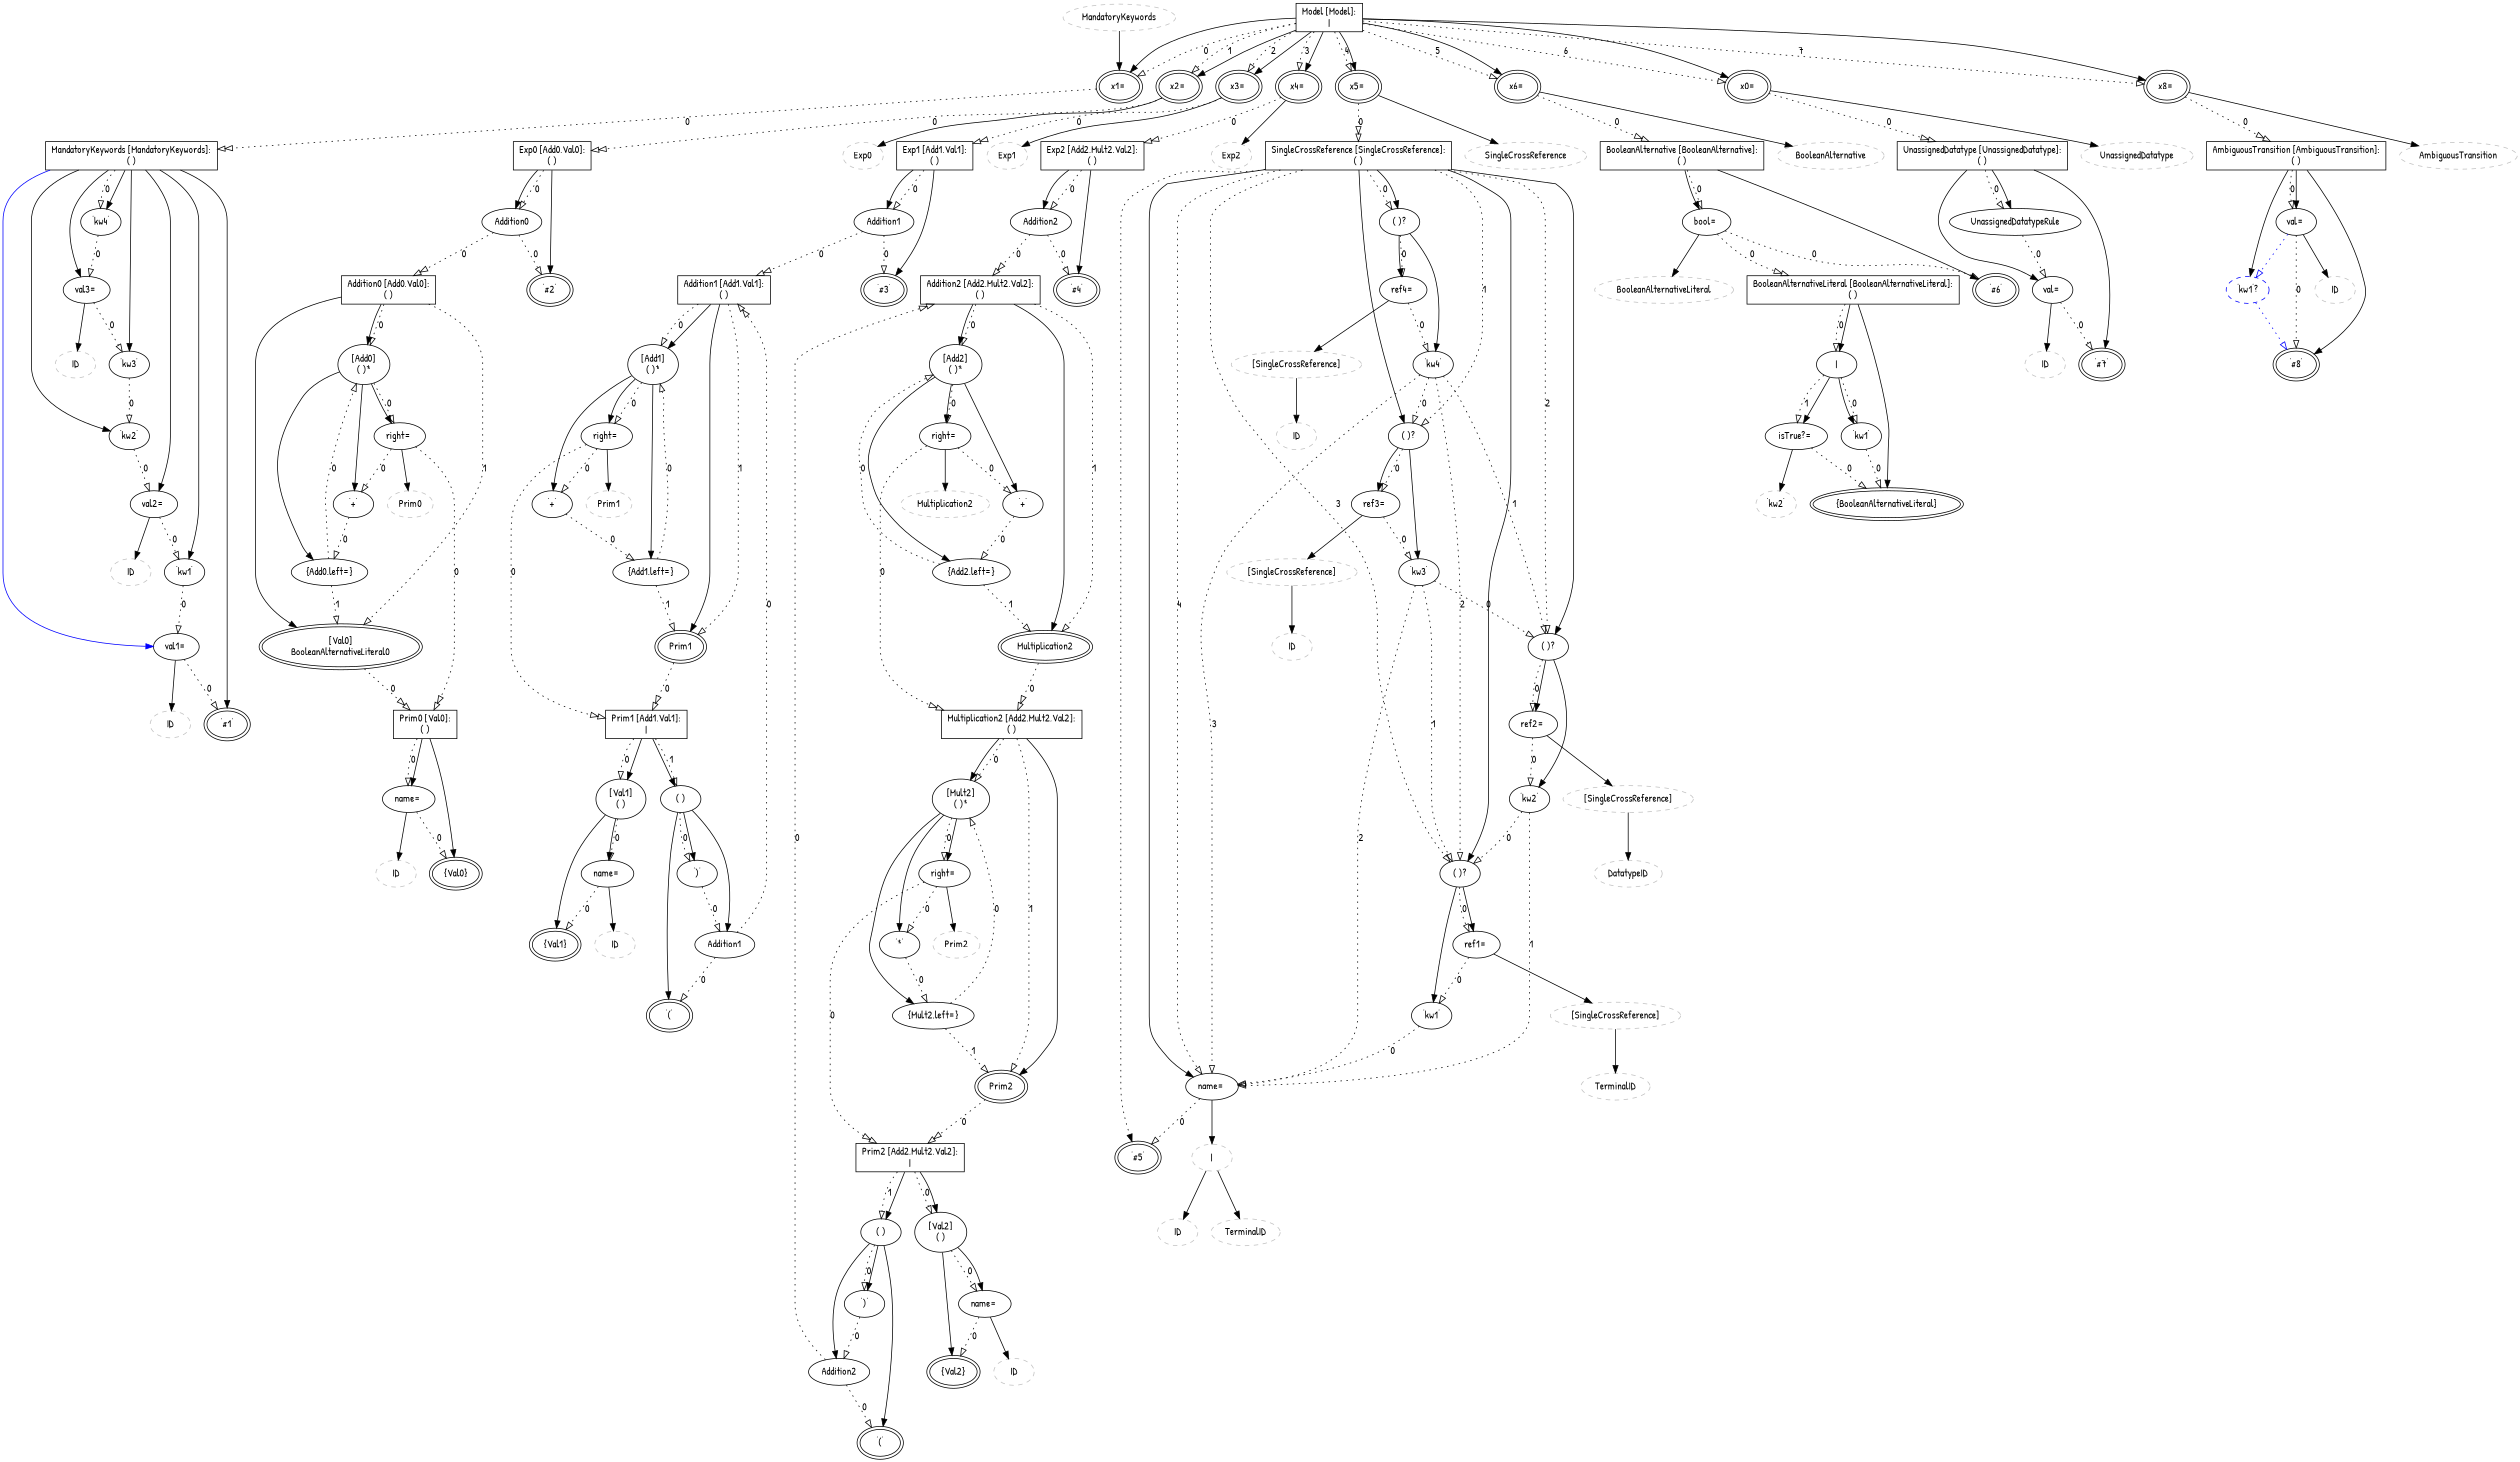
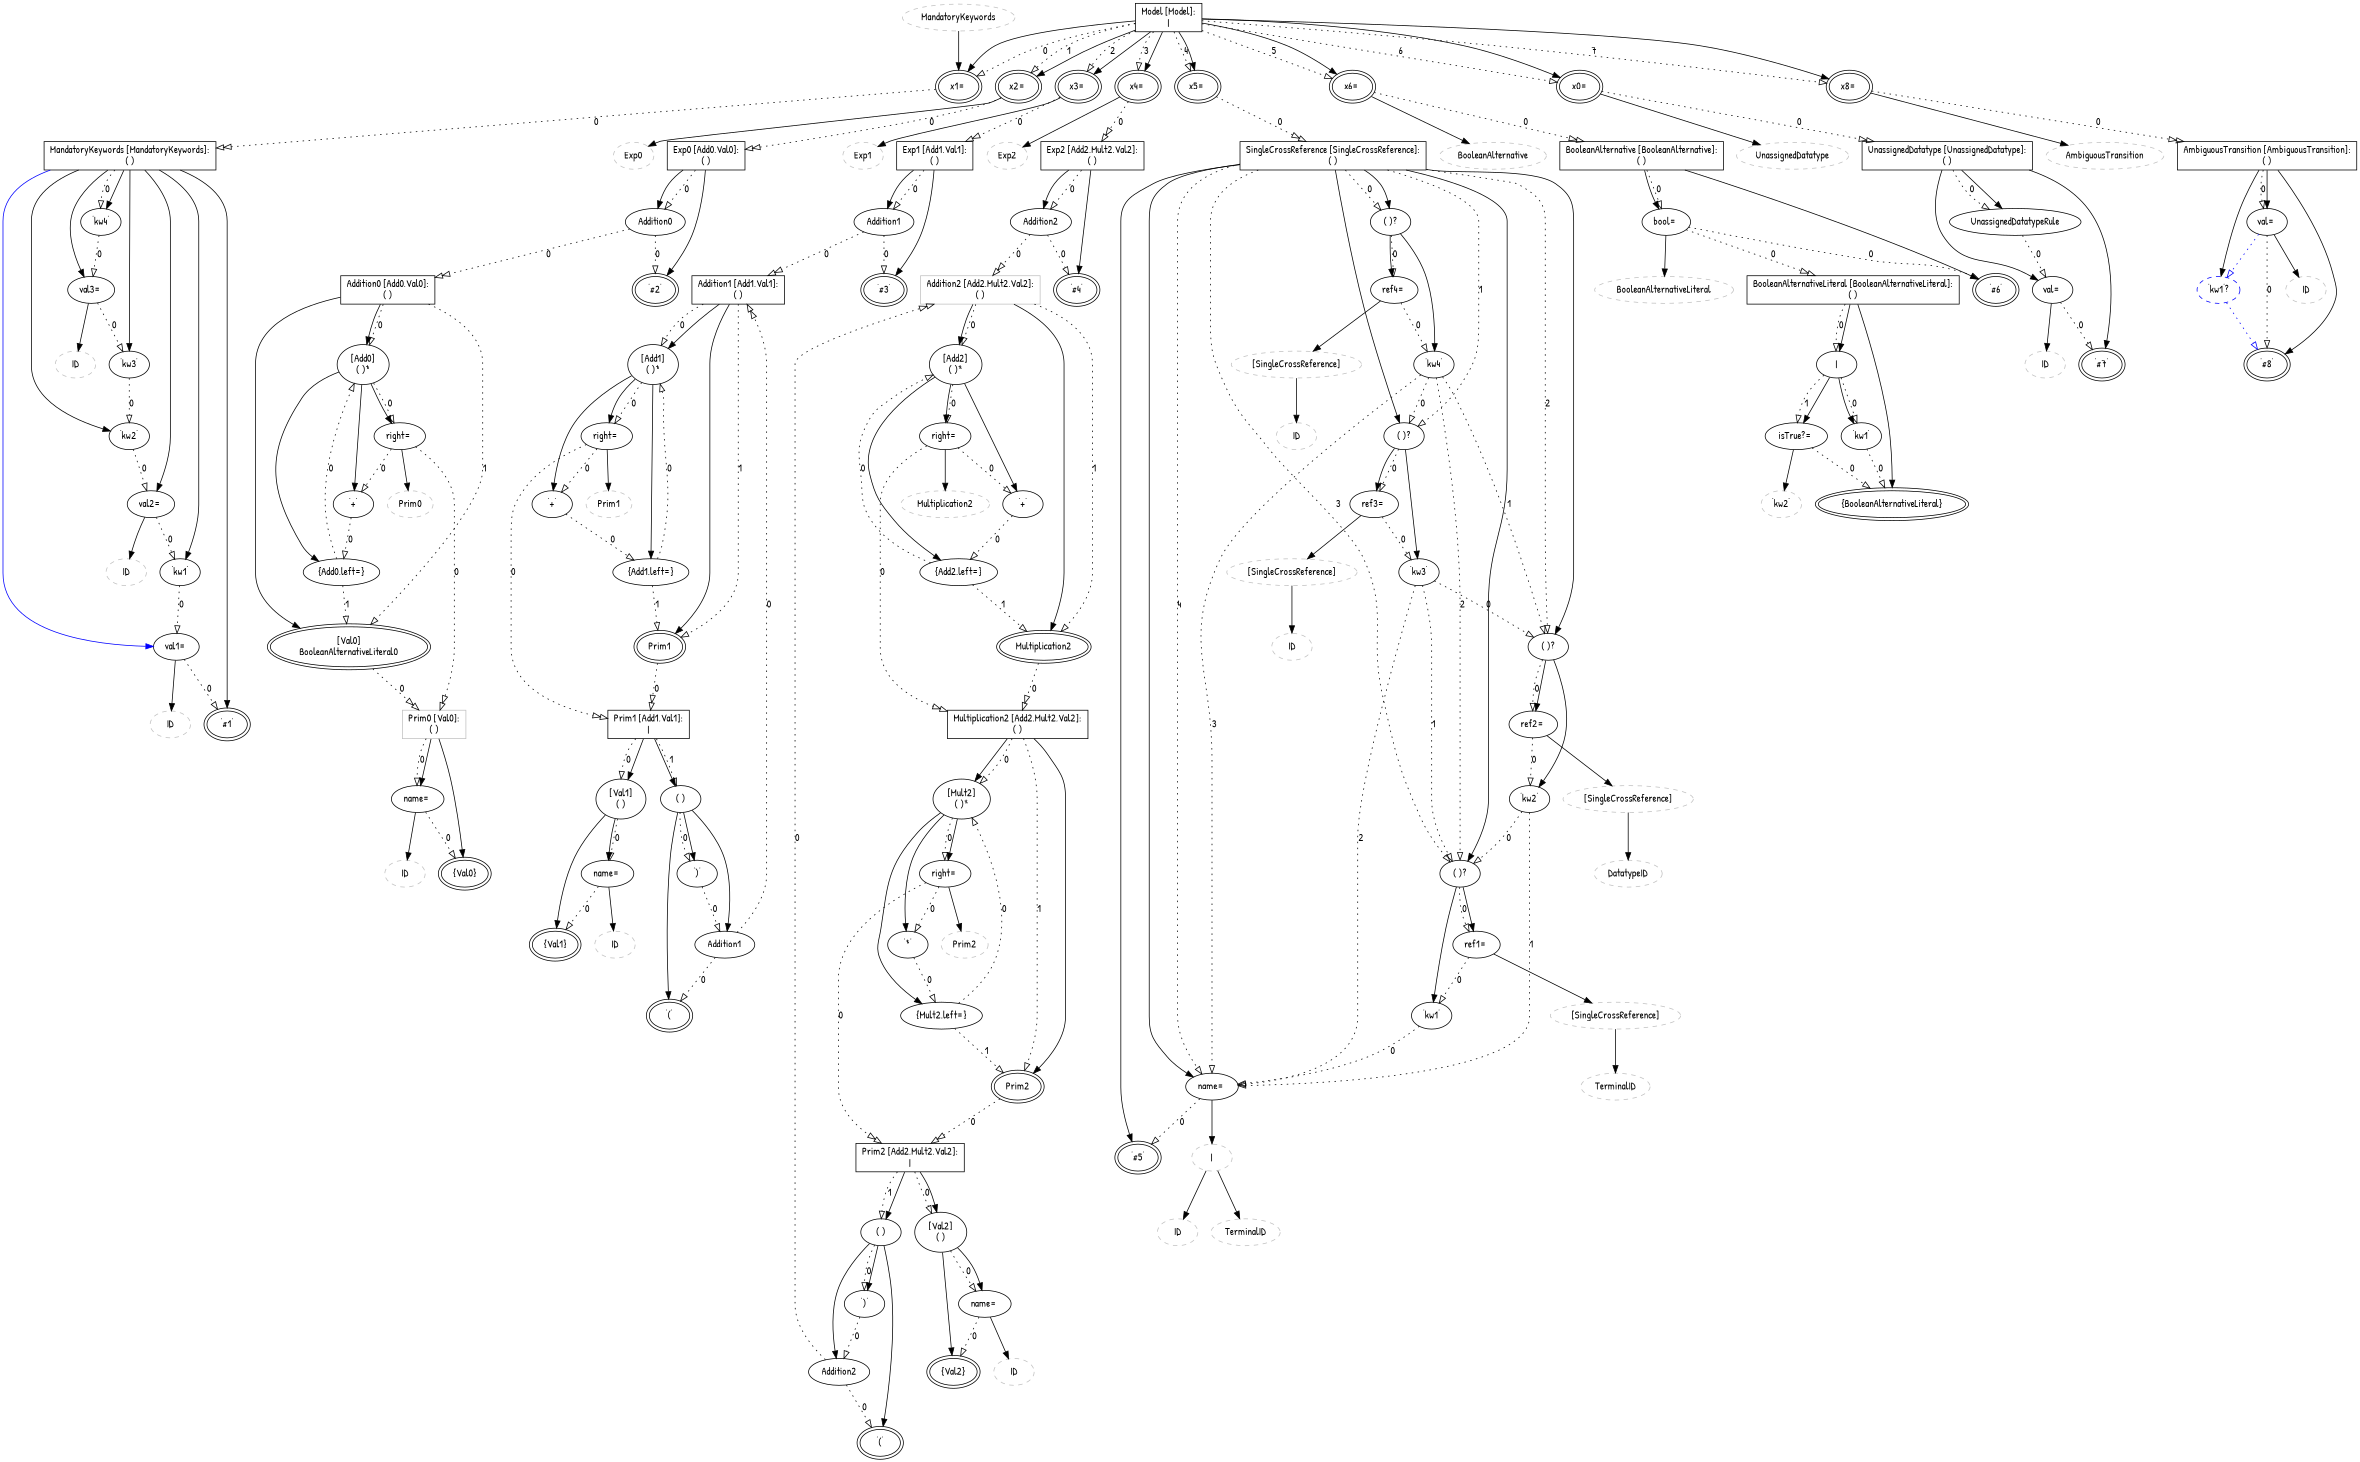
node "SingleCrossReference": removed
node "Addition2 [Add2,Mult2,Val2]: ( )": color black -> grey
edge "SingleCrossReference [SingleCrossReference]: ( )" -> "'#5'": style dotted -> solid
node "Prim0 [Val0]: ( )": color black -> grey
